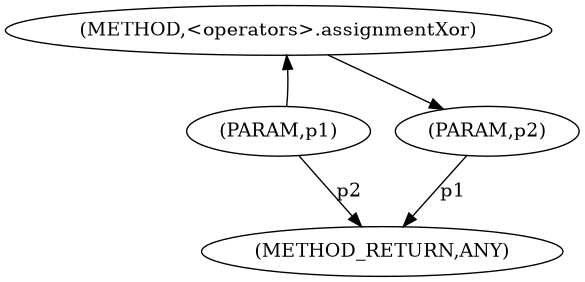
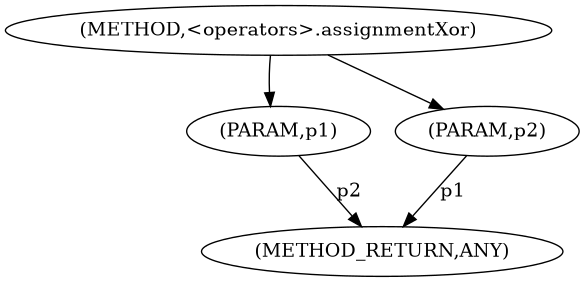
edge "(PARAM,p1)" -> "(METHOD,<operators>.assignmentXor)": reversed
